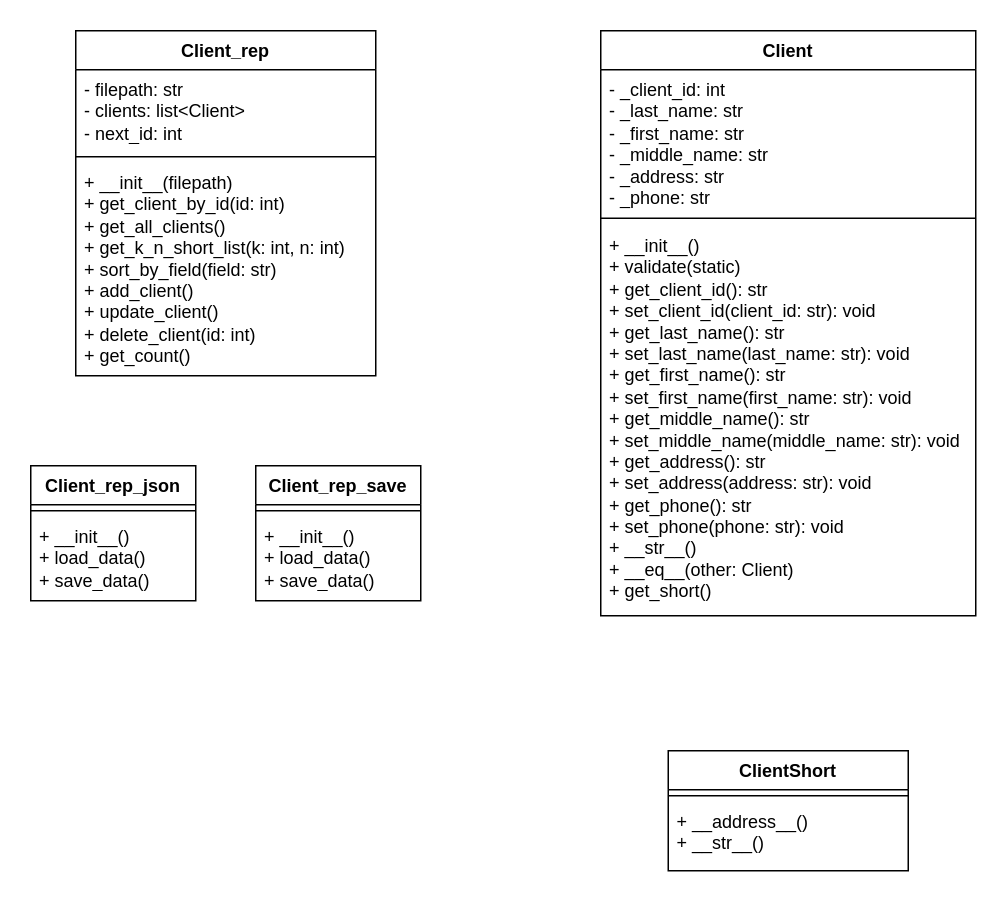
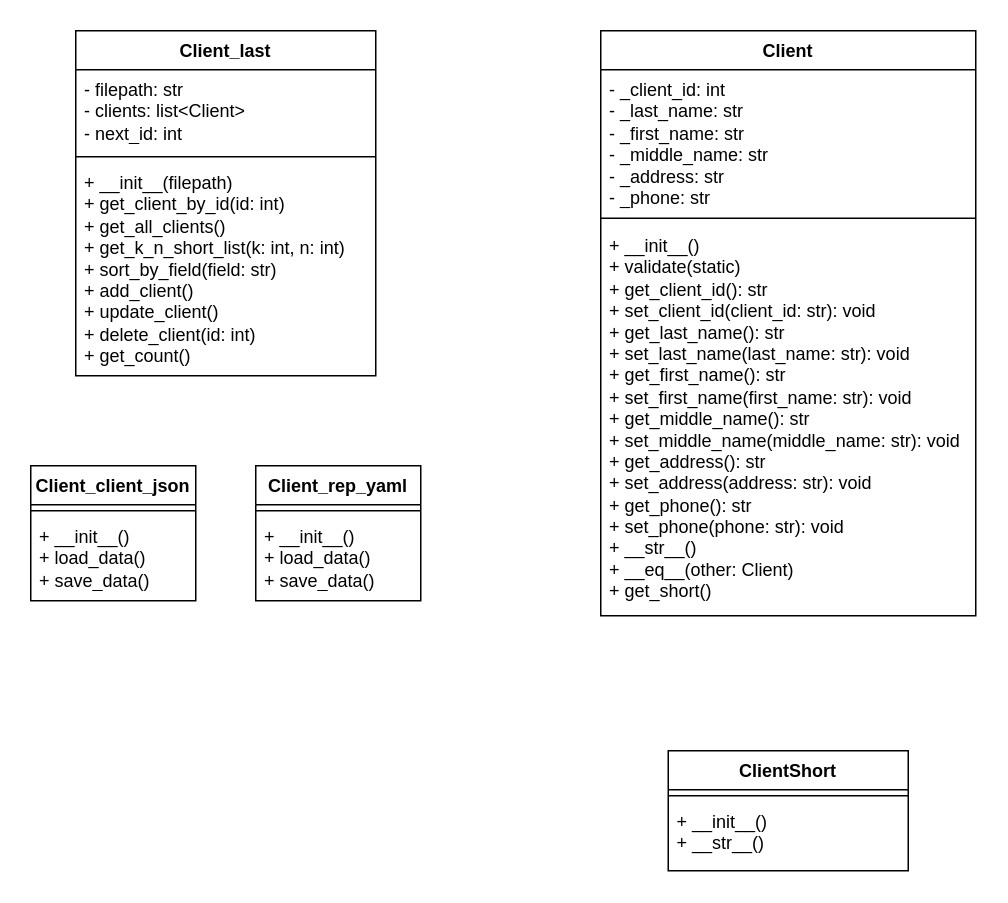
node "Client_rep": label "Client_rep" -> "Client_last"
node "Client_rep_json": label "Client_rep_json" -> "Client_client_json"
node "Client_rep_save": label "Client_rep_save" -> "Client_rep_yaml"
node "+ __address__() + __str__()": label "+ __address__() + __str__()" -> "+ __init__() + __str__()"
